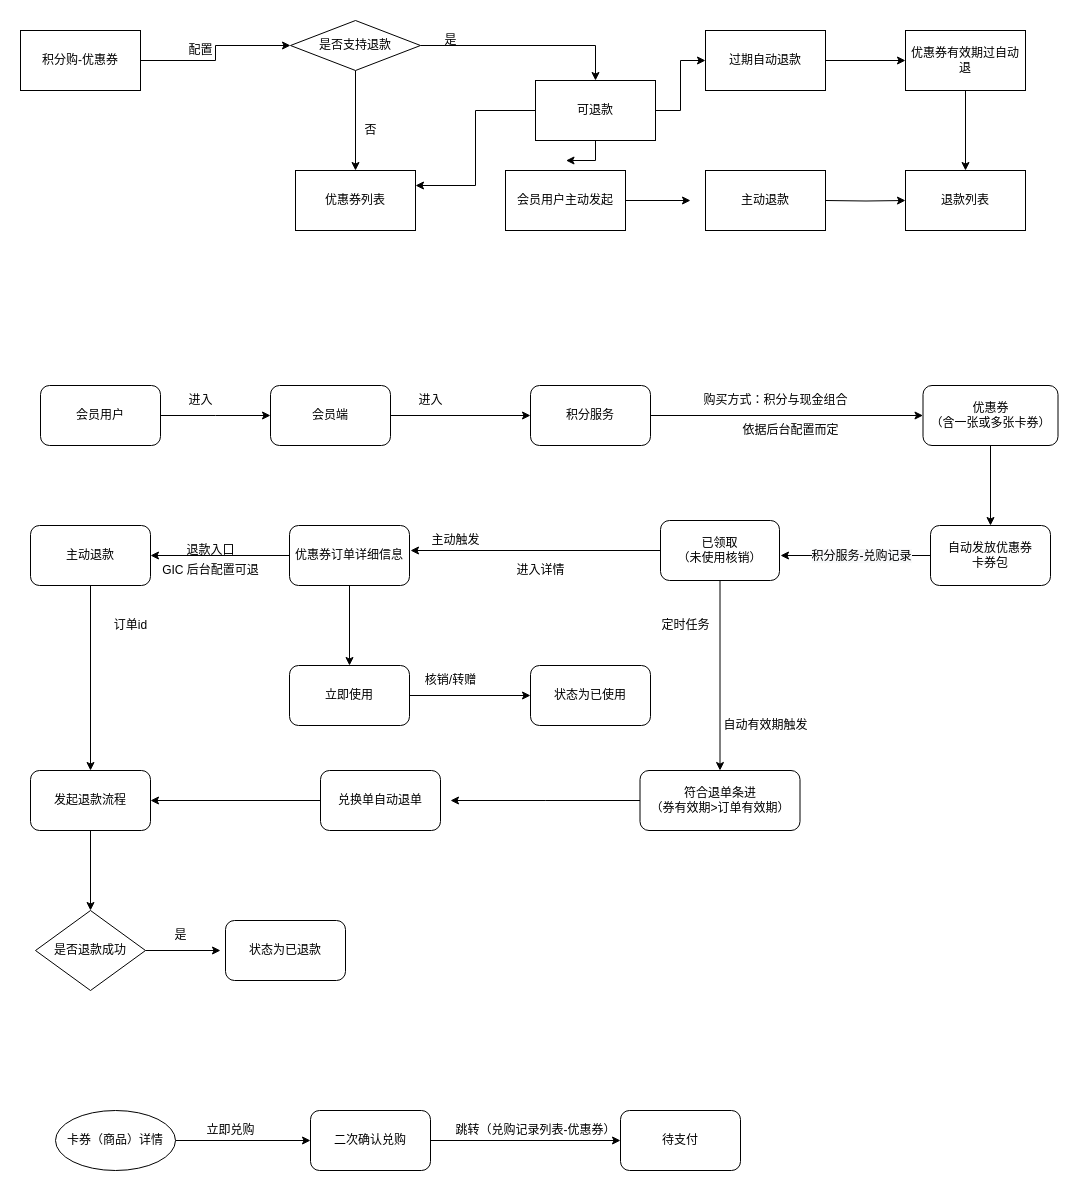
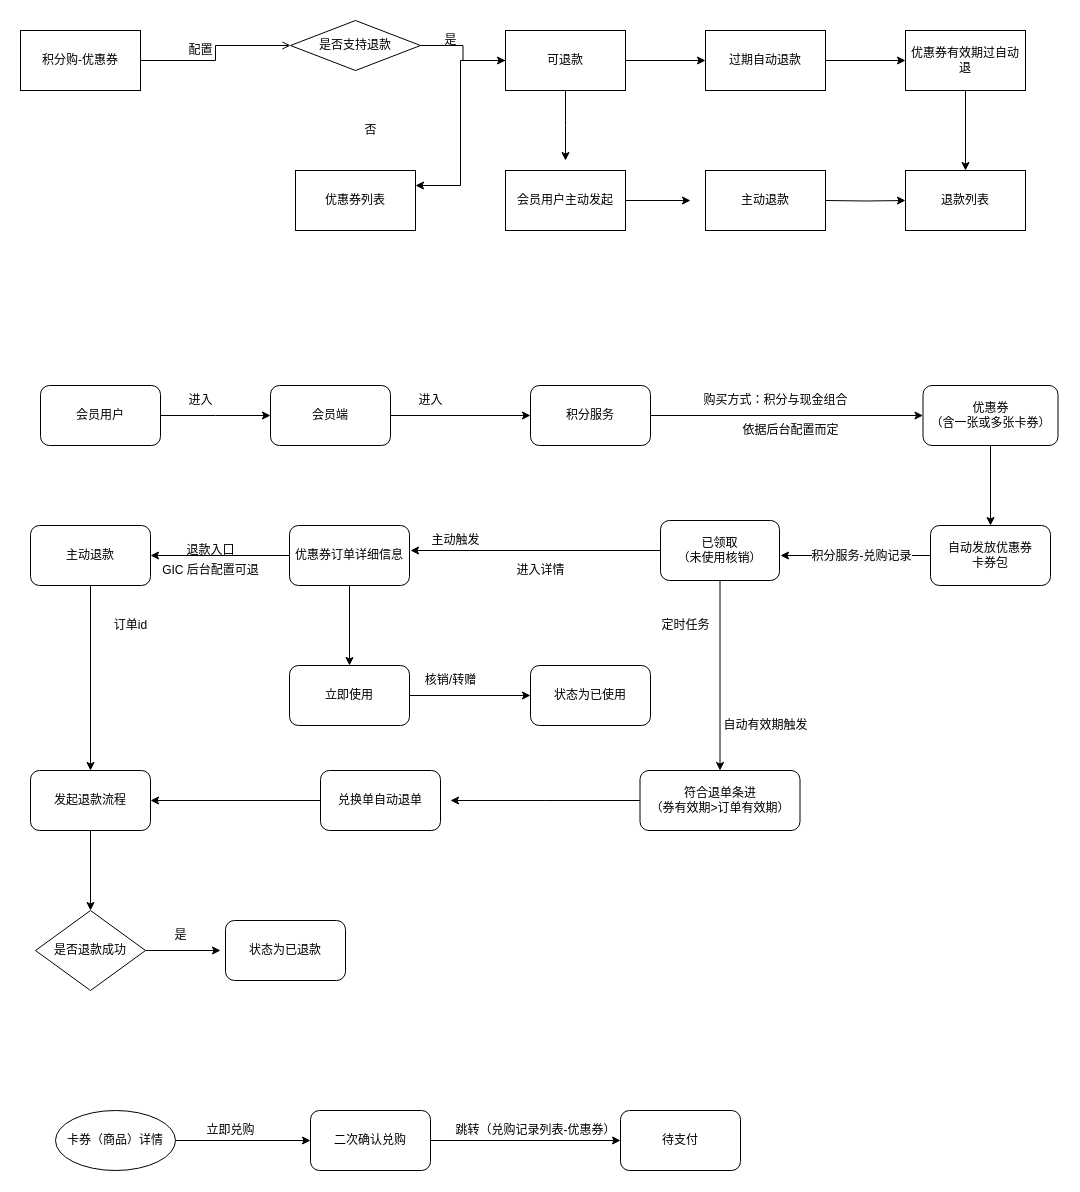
edge "积分购-优惠券" -> "是否支持退款": arrowhead classic -> open
node "可退款": moved (596, 111) -> (566, 61)
edge "是否支持退款" -> "优惠券列表": removed
